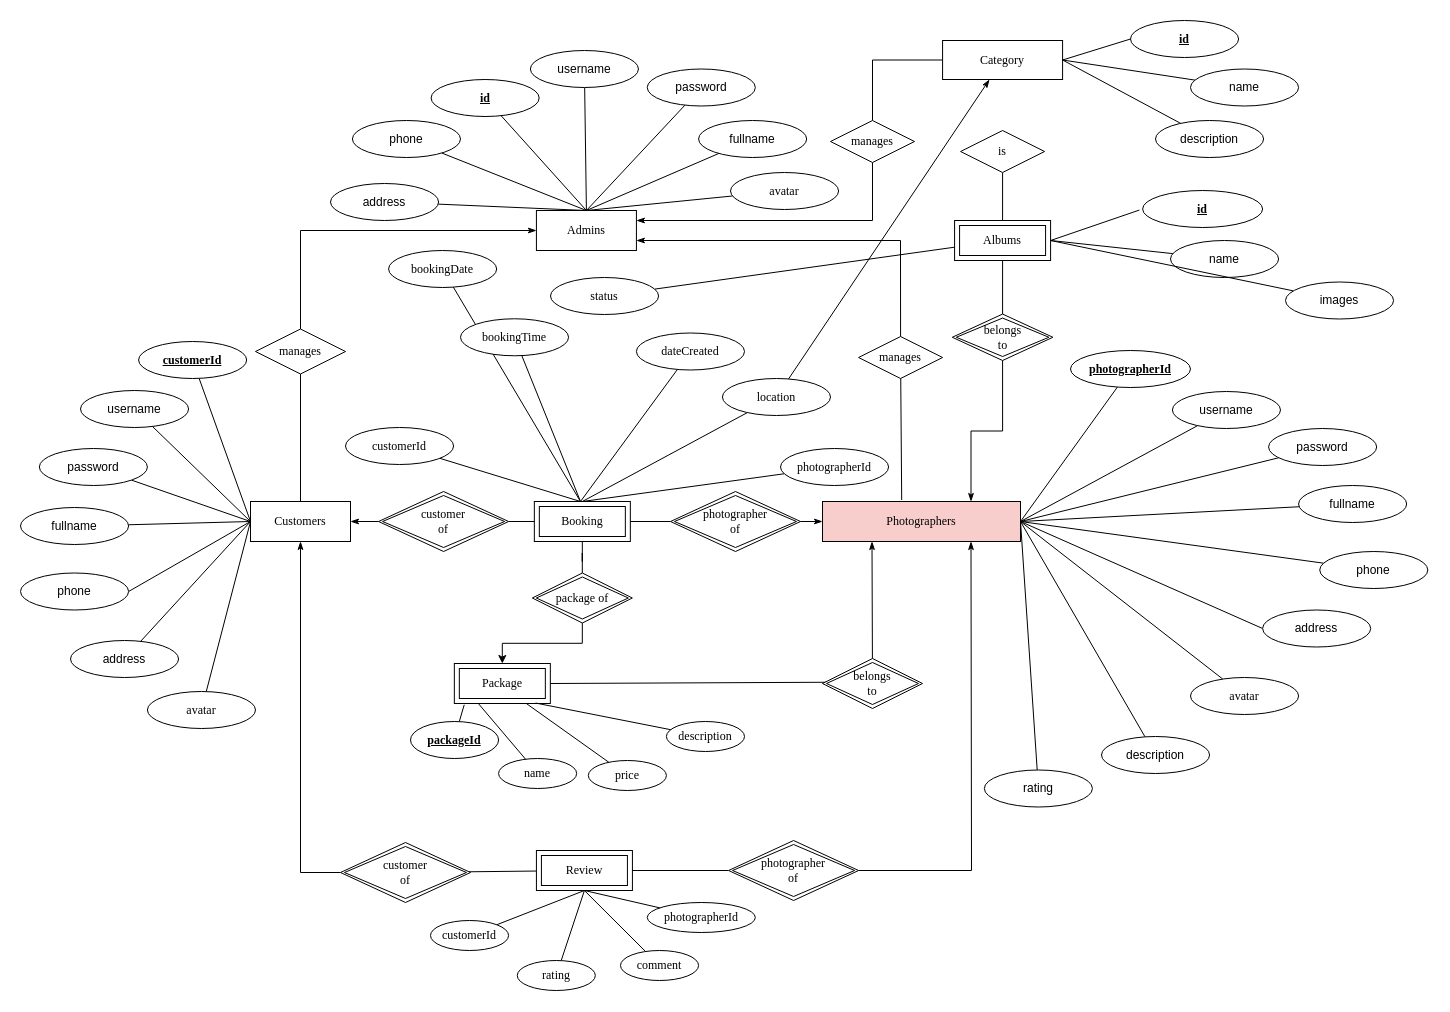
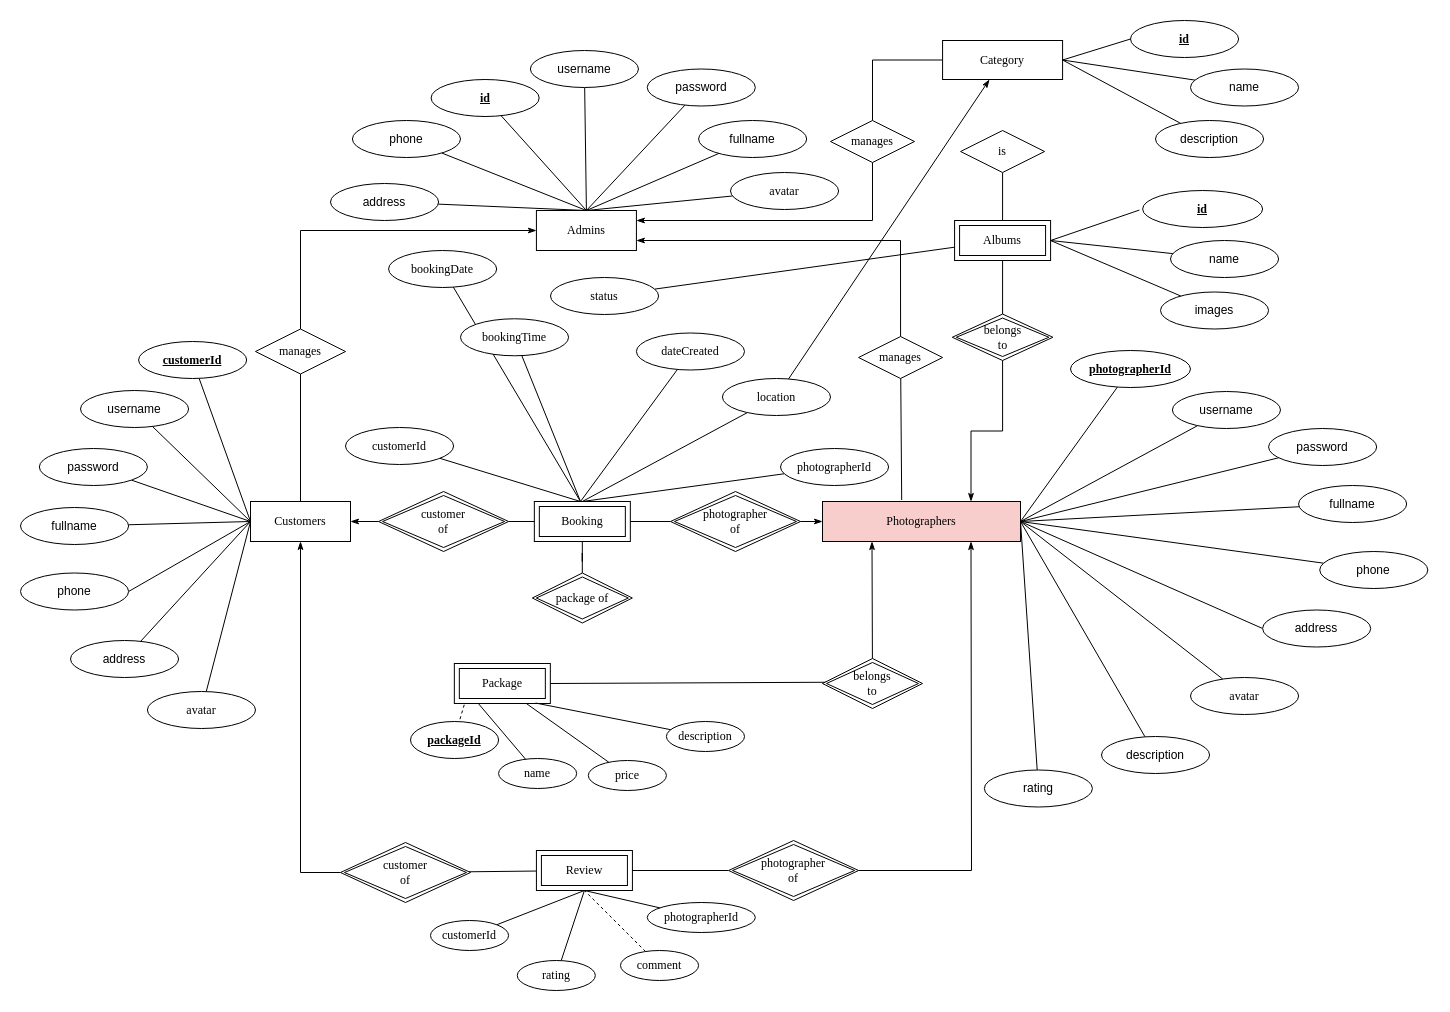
node "images": moved (1340, 301) -> (1215, 311)
edge "package of" -> "Package": removed
edge "Package" -- "packageId": style solid -> dashed
edge "Review" -- "comment": style solid -> dashed
